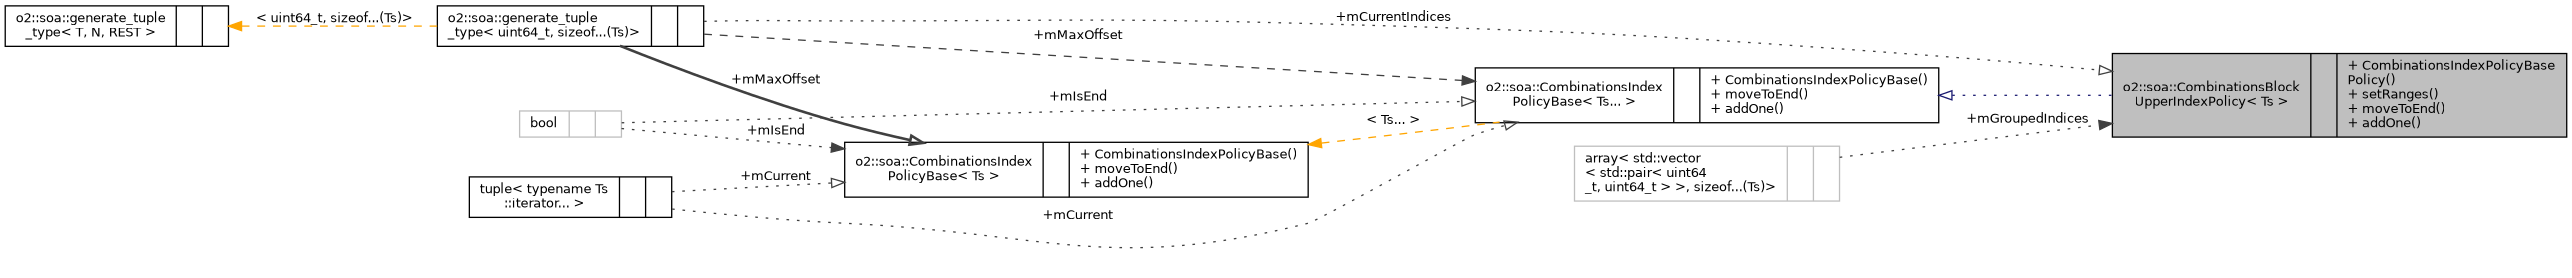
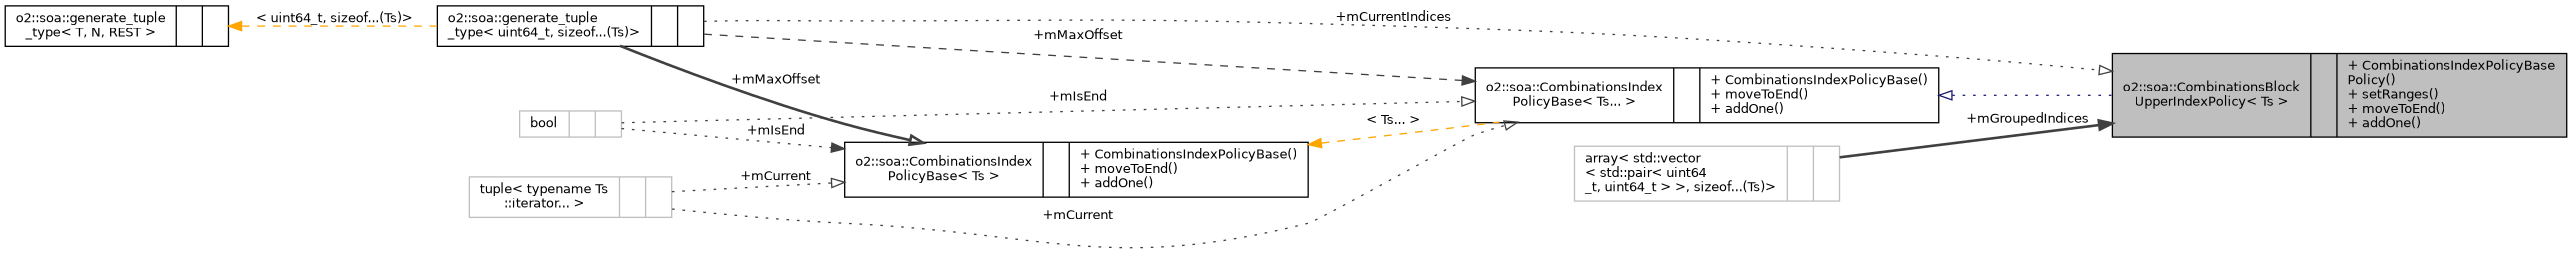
edge "array< std::vector" -> "o2::soa::CombinationsBlock": style dotted -> bold
node "tuple< typename Ts": color black -> grey75
